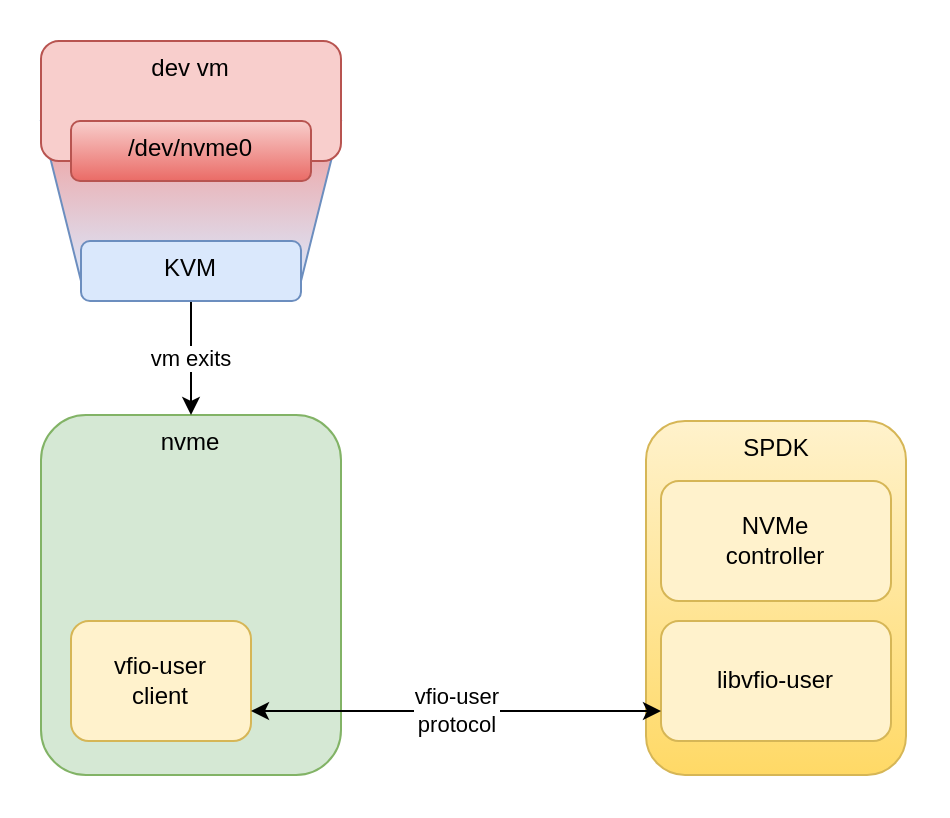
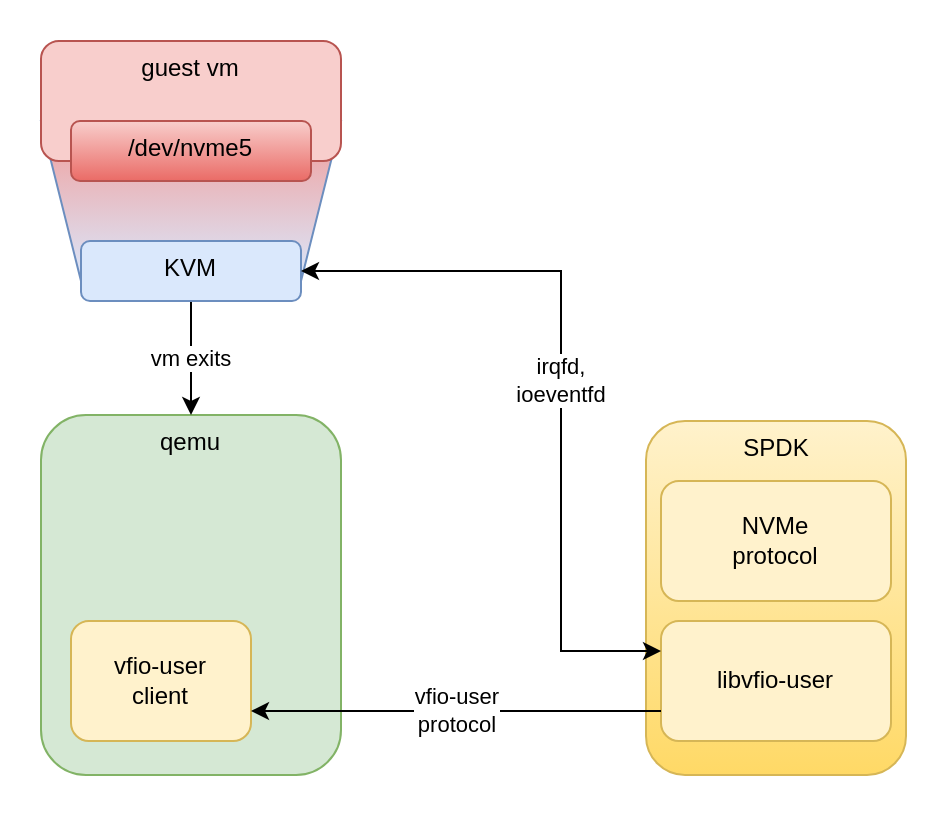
node "dev vm": label "dev vm" -> "guest vm"
node "/dev/nvme0": label "/dev/nvme0" -> "/dev/nvme5"
edge "KVM" -- "libvfio-user": added, label "irqfd, ioeventfd"
node "nvme": label "nvme" -> "qemu"
node "NVMe controller": label "NVMe controller" -> "NVMe protocol"
edge "vfio-user client" -- "libvfio-user": arrowhead classic -> none
